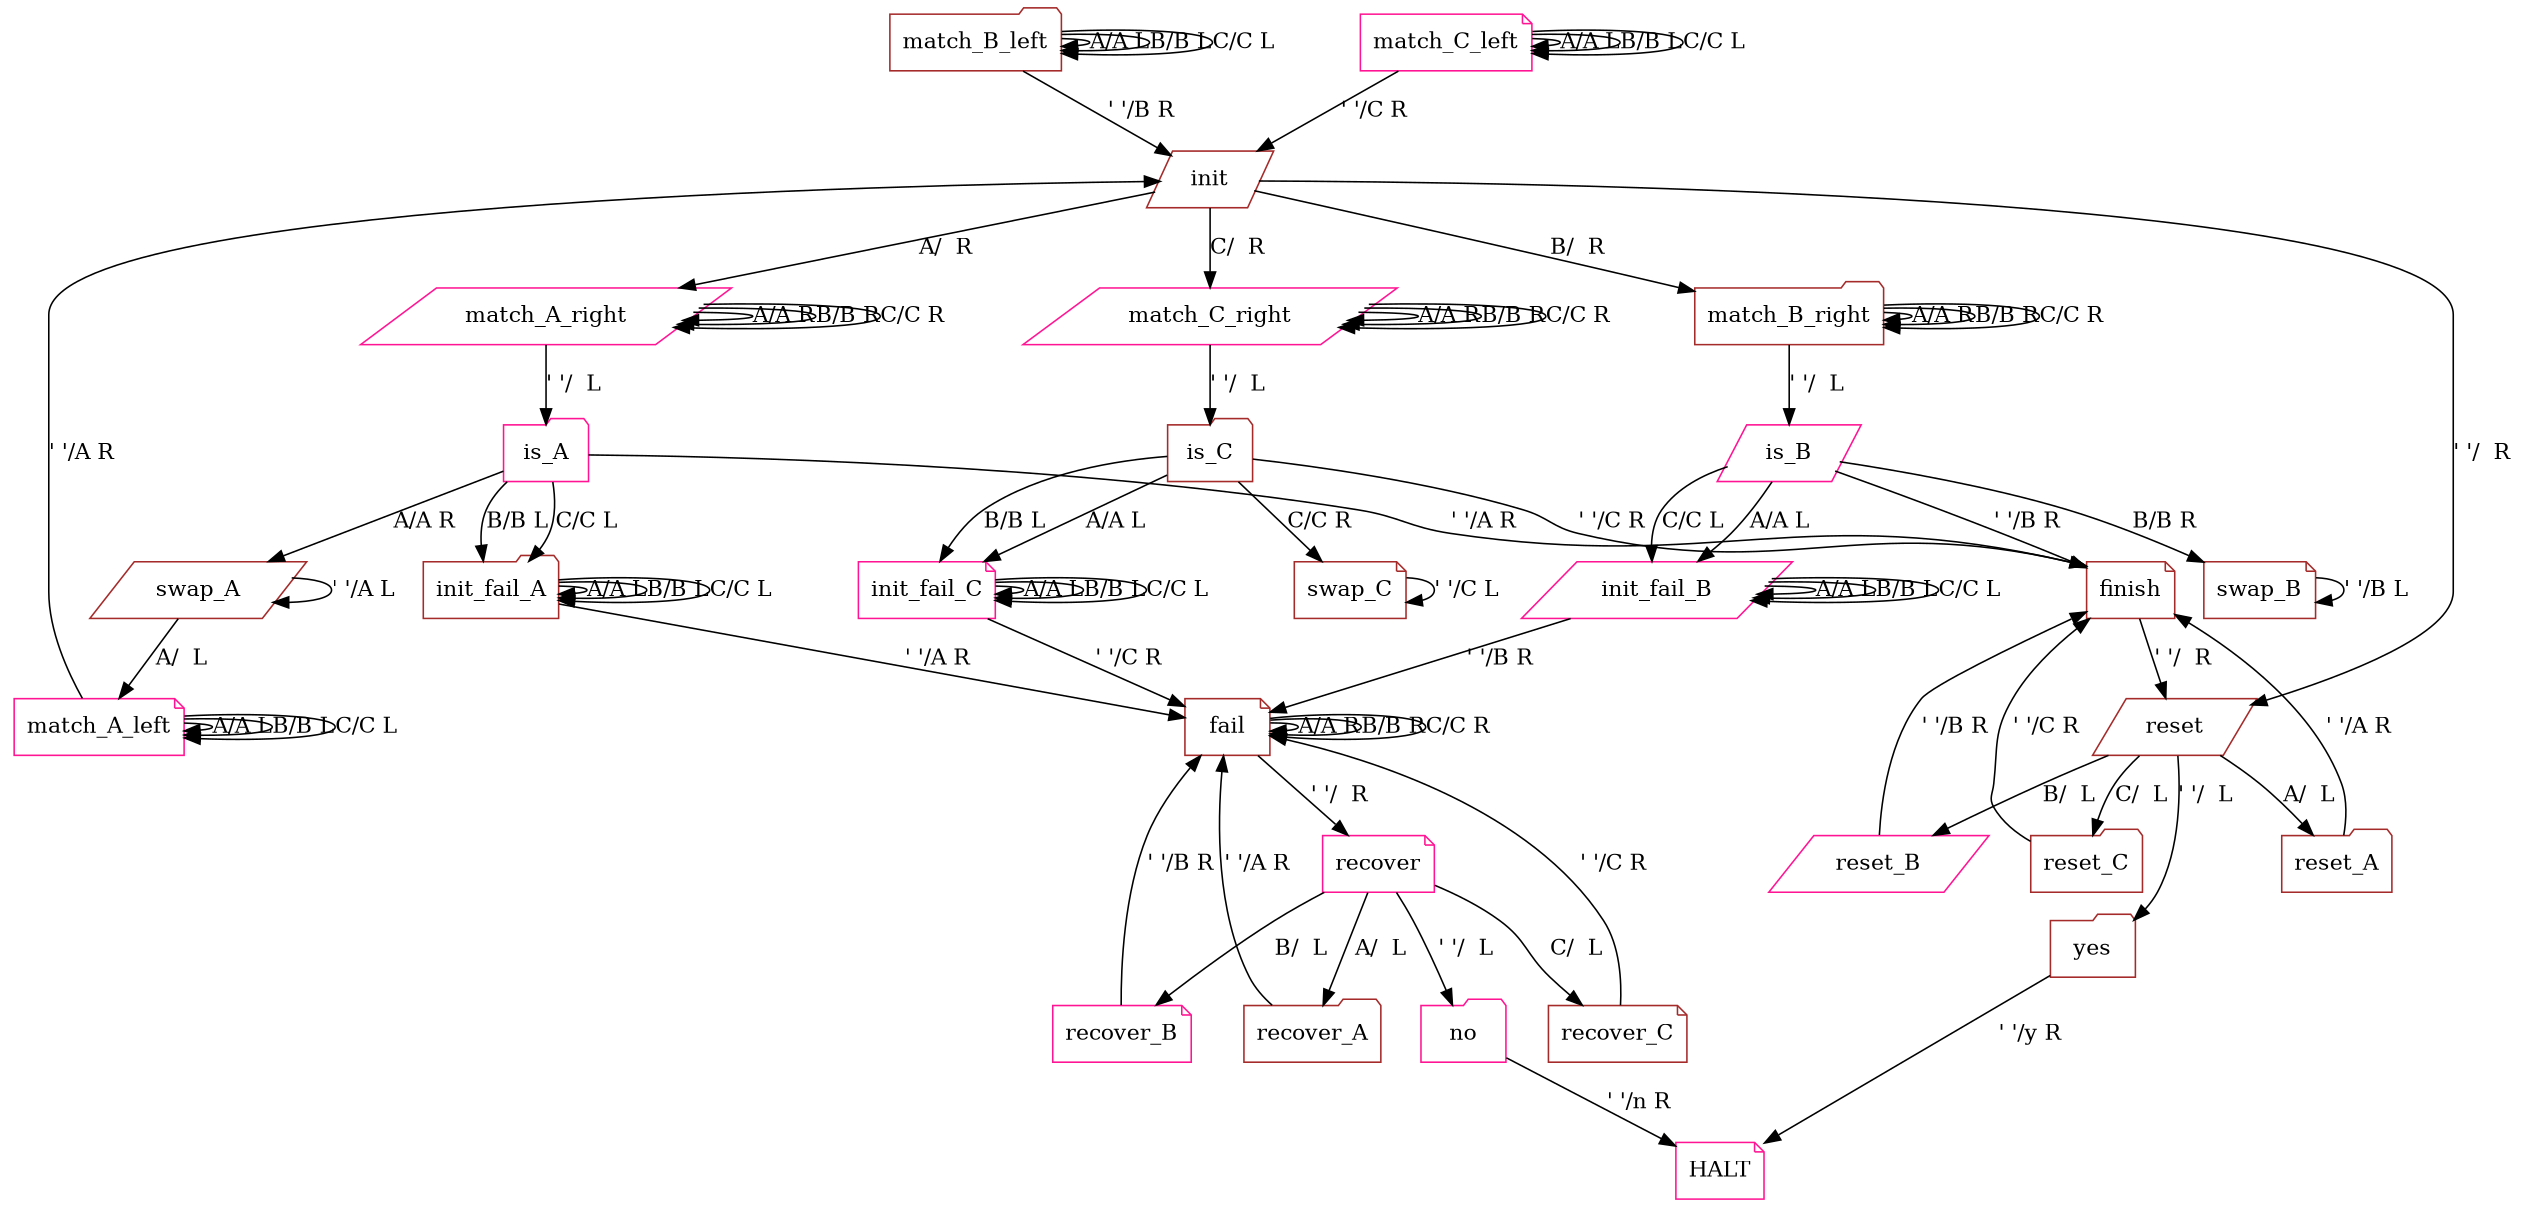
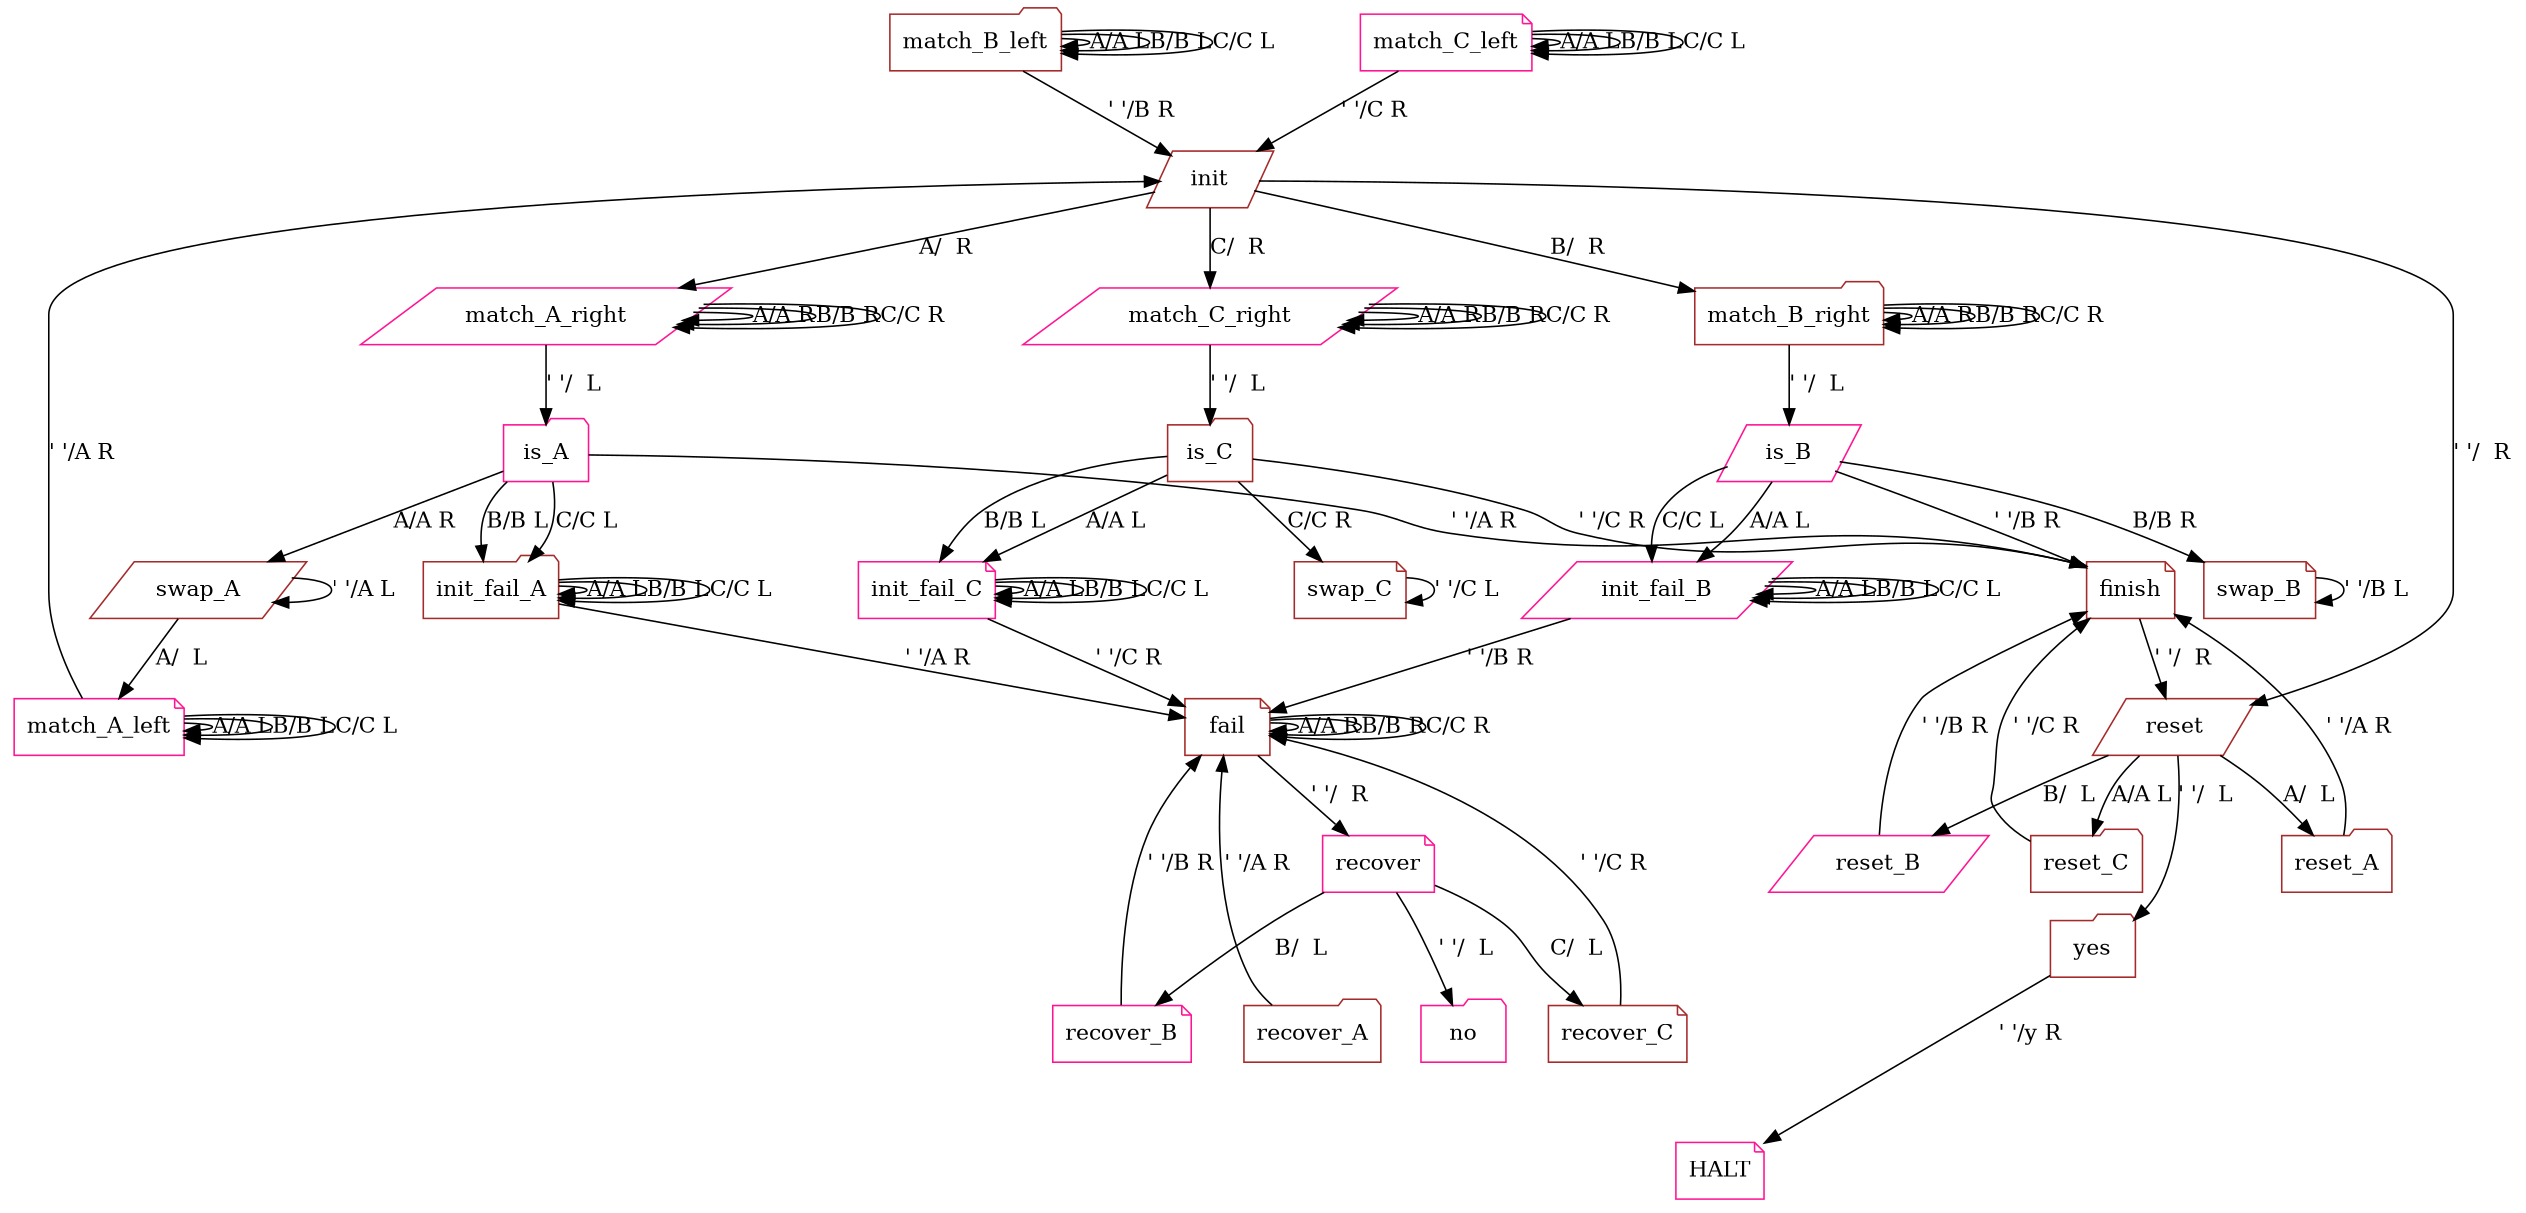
edge "reset" -> "reset_C": label "C/  L" -> "A/A L"
edge "recover" -> "recover_A": removed, label "A/  L"
edge "no" -> "HALT": removed, label "' '/n R"
